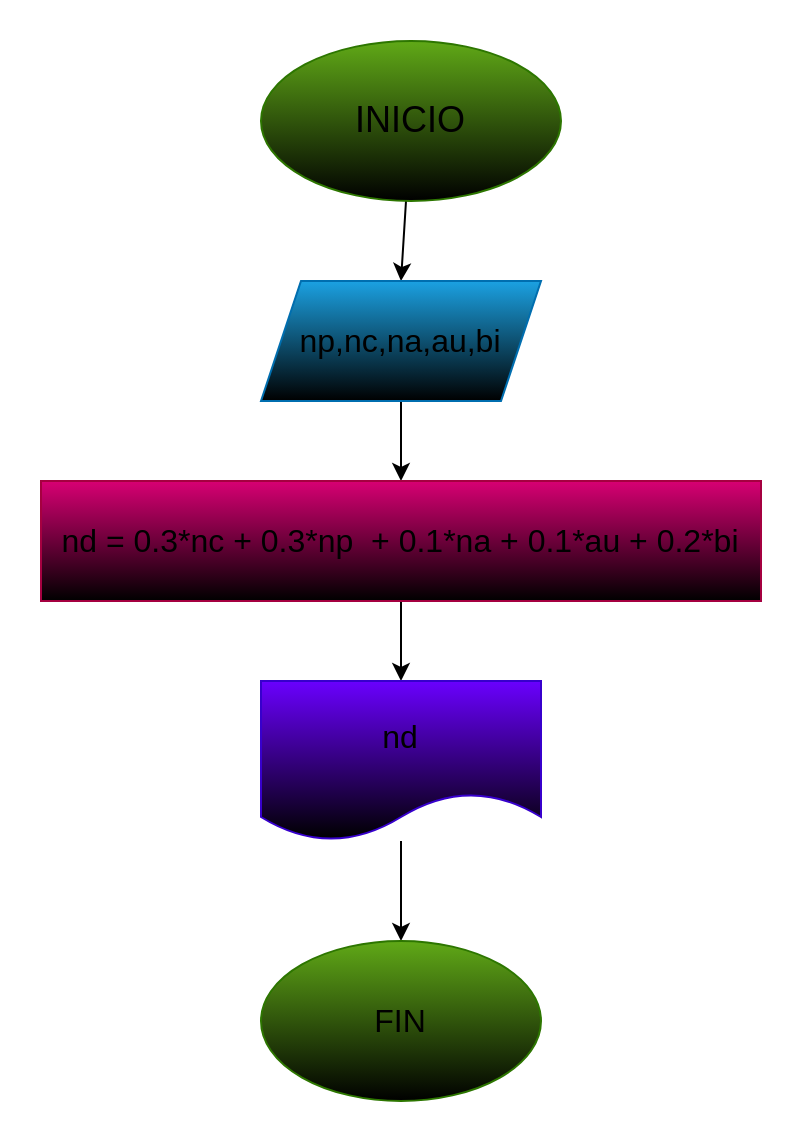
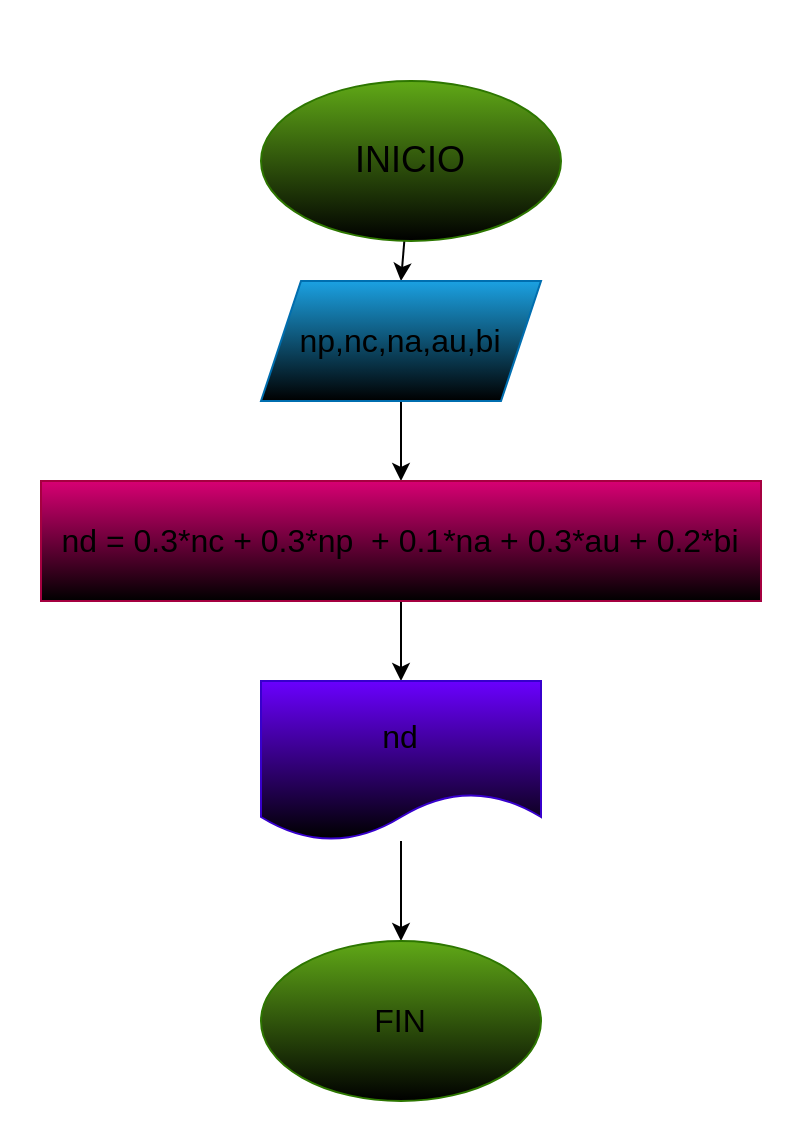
node "INICIO": moved (411, 121) -> (411, 161)
node "nd = 0.3*nc + 0.3*np + 0.1*na + 0.1*au + 0.2*bi": label "nd = 0.3*nc + 0.3*np + 0.1*na + 0.1*au + 0.2*bi" -> "nd = 0.3*nc + 0.3*np + 0.1*na + 0.3*au + 0.2*bi"
